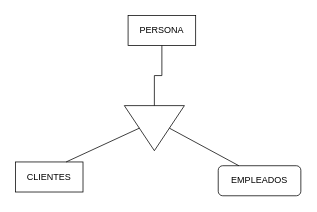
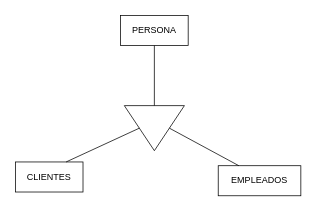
node "PERSONA": moved (162, 30) -> (154, 30)
node "EMPLEADOS": shape rounded rectangle -> rectangle
